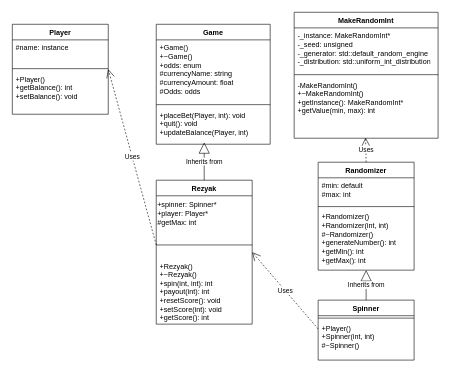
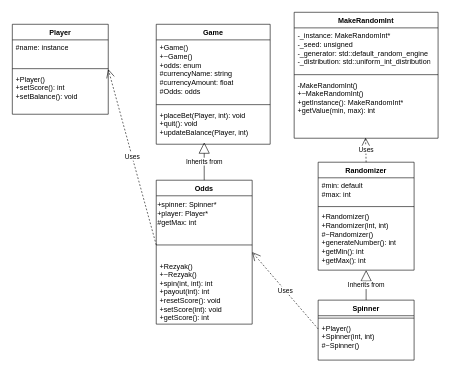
node "+Player() +getBalance(): int +setBalance(): void": label "+Player() +getBalance(): int +setBalance(): void" -> "+Player() +setScore(): int +setBalance(): void"
node "Rezyak": label "Rezyak" -> "Odds"
